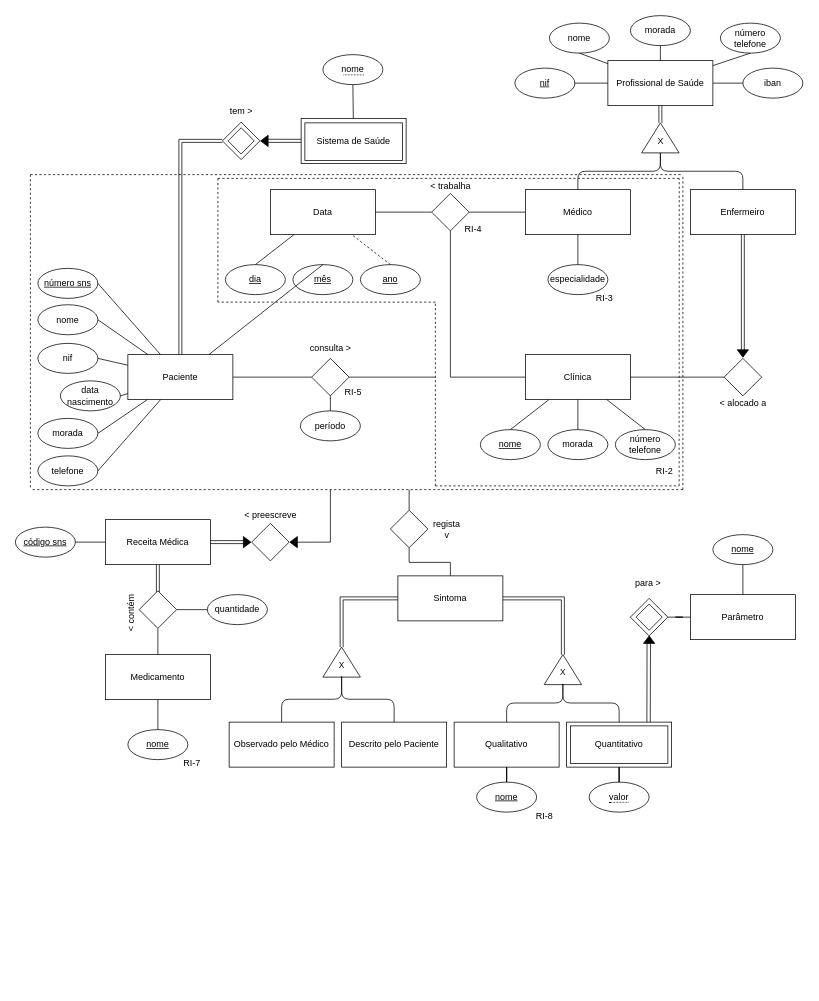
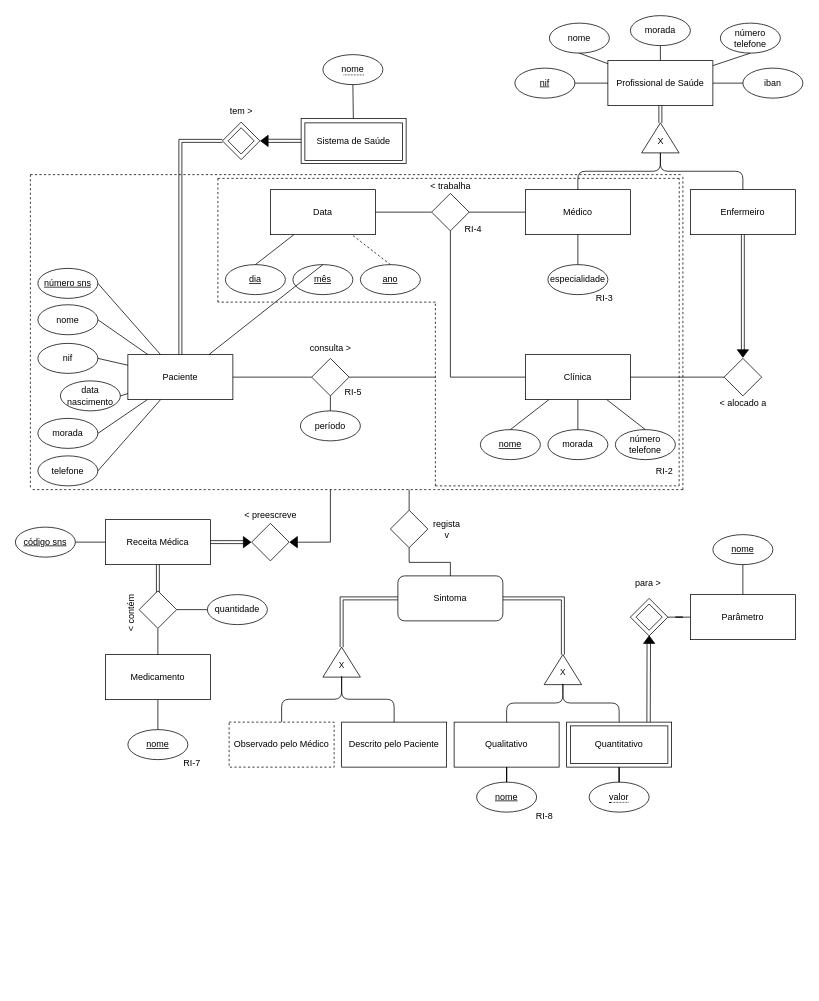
node "Sintoma": shape rectangle -> rounded rectangle
node "Observado pelo Médico": style solid -> dashed
